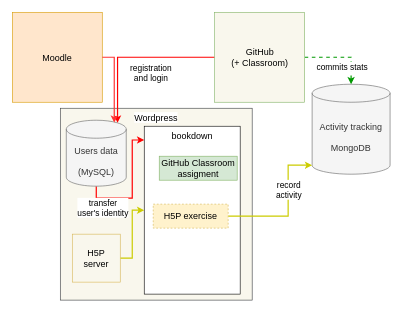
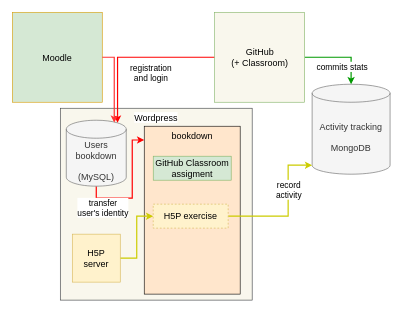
node "Moodle": fillcolor #ffe6cc -> #d5e8d4
edge "GitHub (+ Classroom)" -> "Activity trackingMongoDB": style dashed -> solid
node "bookdown": fillcolor #ffffff -> #ffe6cc
node "Users data(MySQL)": label "Users data(MySQL)" -> "Users bookdown(MySQL)"
node "GitHub Classroom assigment": moved (198, 168) -> (192, 168)
edge "H5Pserver" -> "bookdown": now "H5Pserver" -> "H5P exercise"
node "H5Pserver": fillcolor #f9f7ed -> #fff2cc
